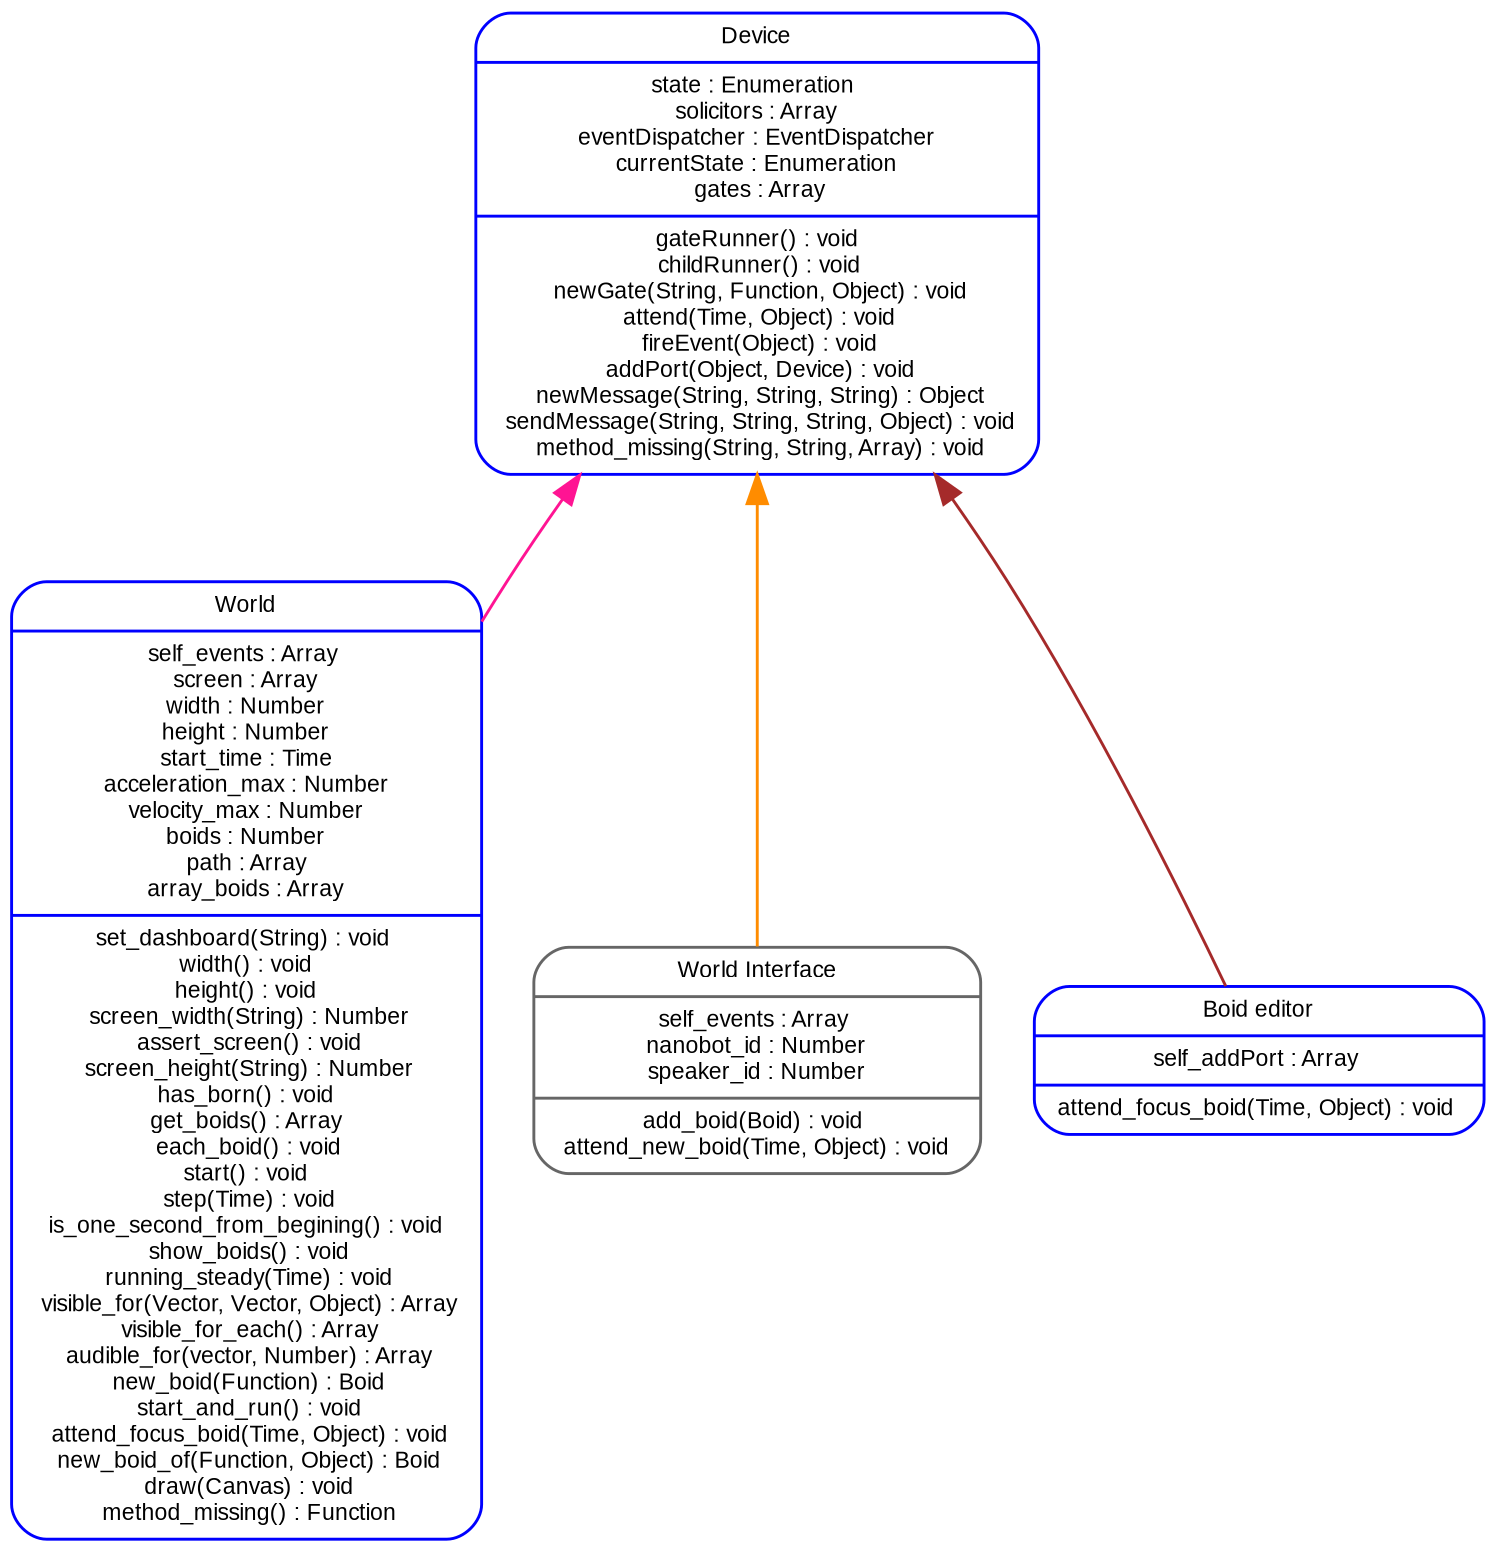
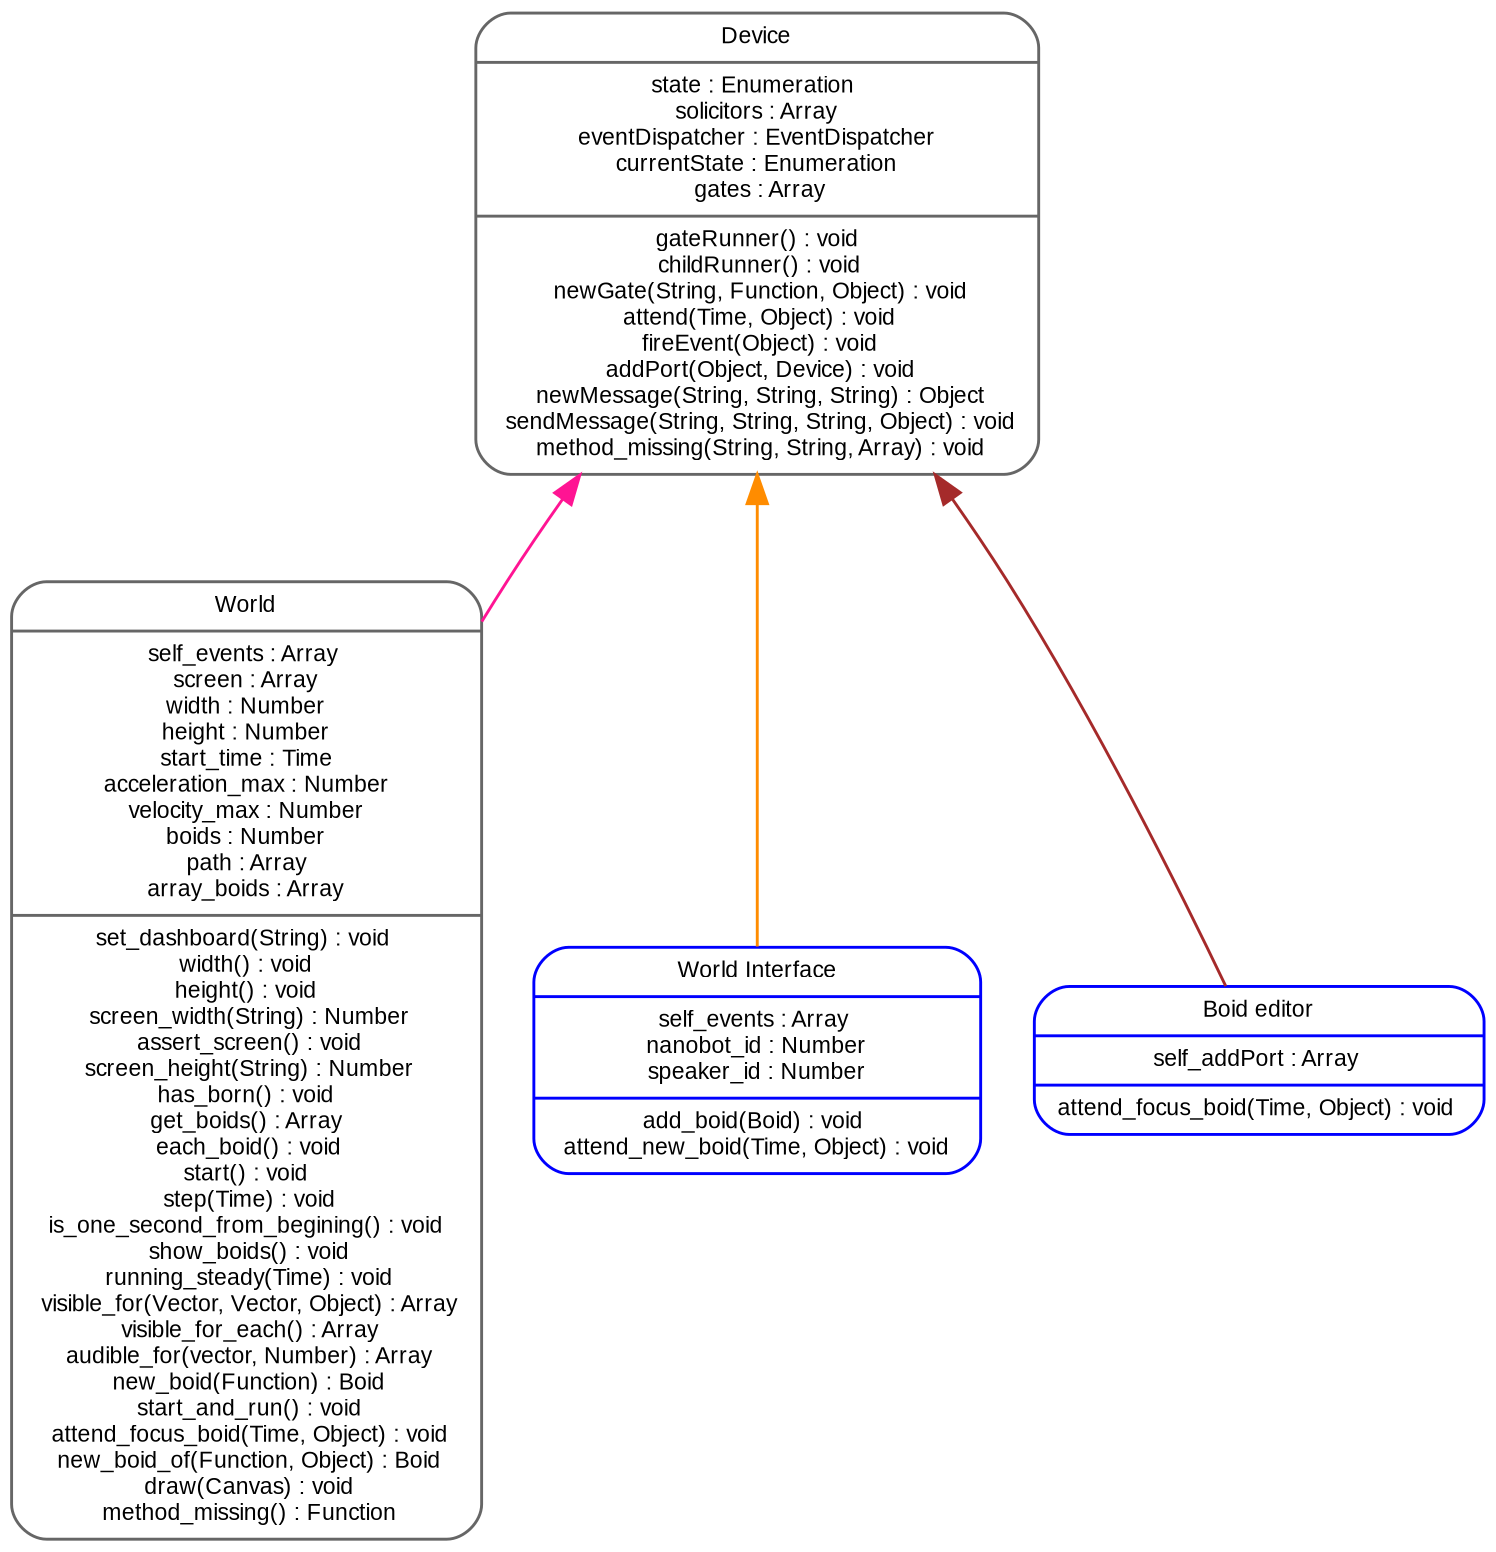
node "Device": color blue -> gray40
node "World": color blue -> gray40
node "World Interface": color gray40 -> blue
